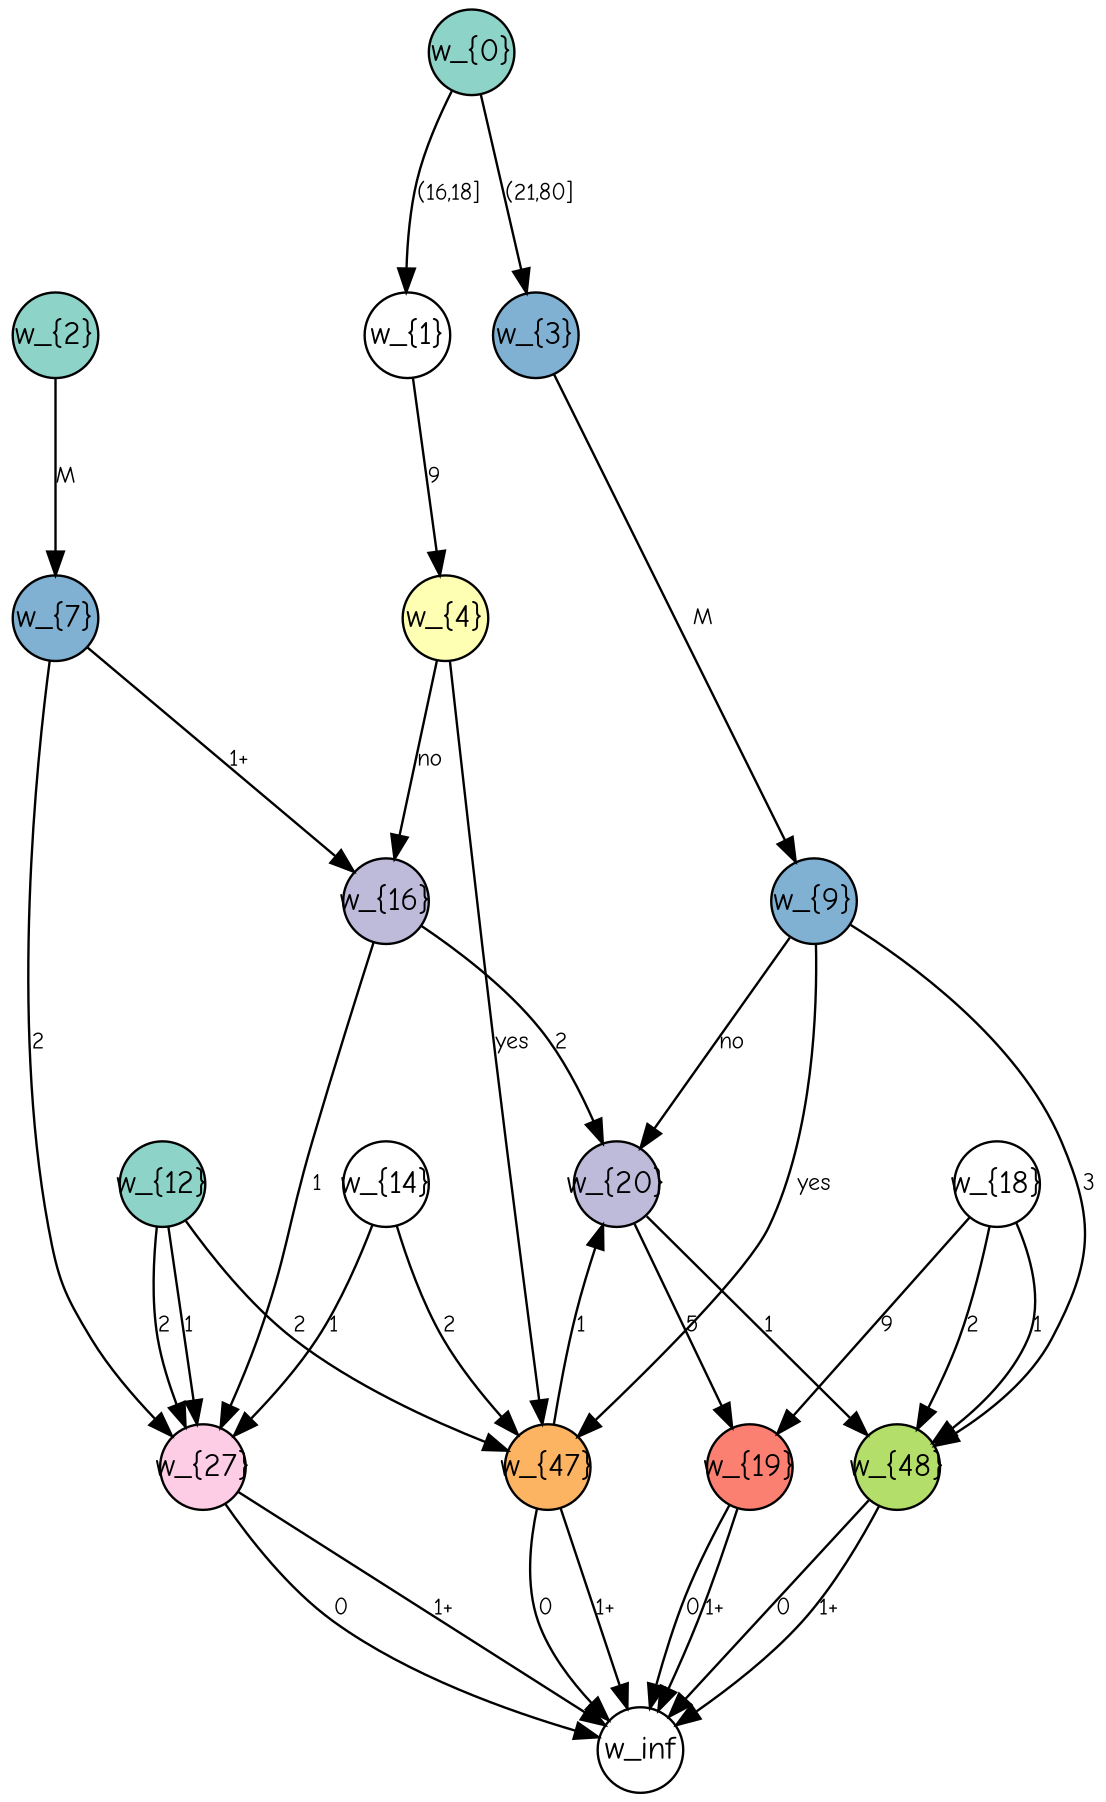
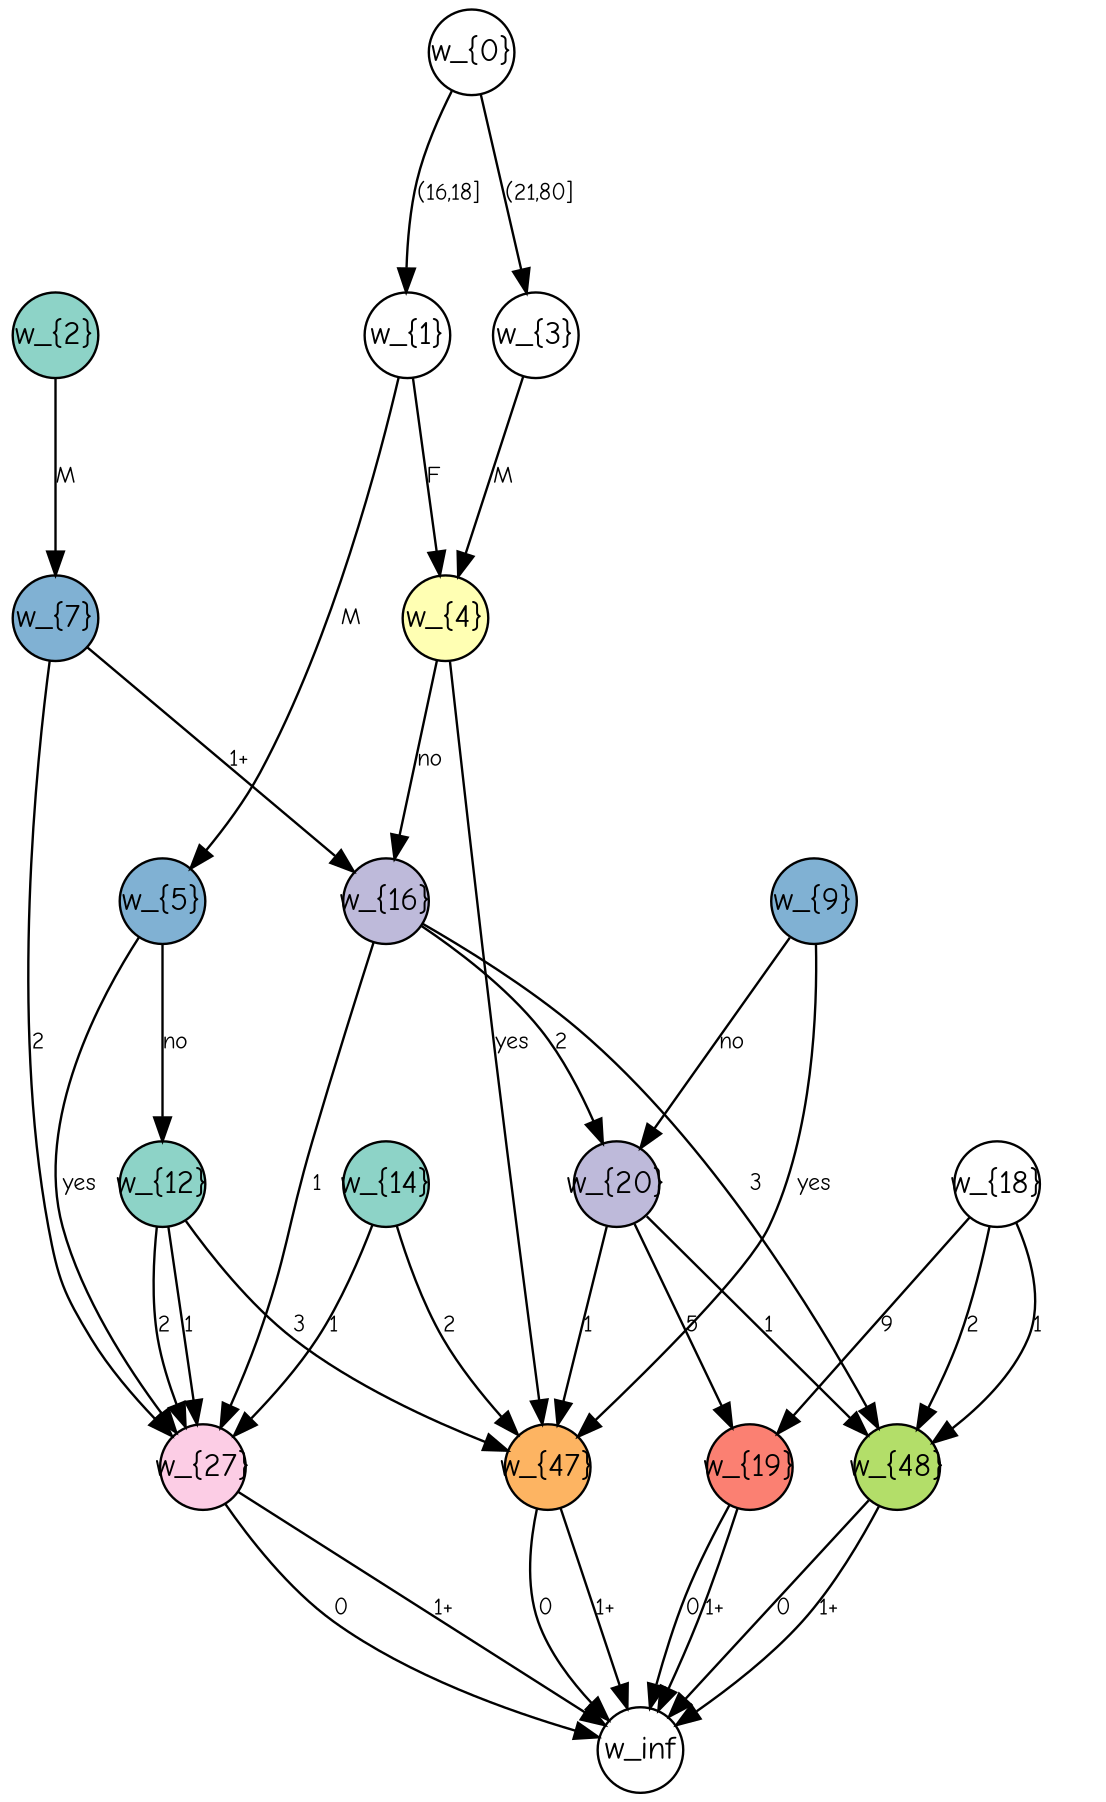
node "w_{0}": fillcolor #8dd3c7 -> white
node "w_{3}": fillcolor #80b1d3 -> white
edge "w_{1}" -> "w_{4}": label "9" -> "F"
edge "w_{3}" -> "w_{9}": now "w_{3}" -> "w_{4}"
node "w_{5}": added
edge "w_{9}" -> "w_{48}": now "w_{16}" -> "w_{48}"
node "w_{14}": fillcolor white -> #8dd3c7
edge "w_{12}" -> "w_{47}": label "2" -> "3"
edge "w_{47}" -> "w_{20}": reversed
